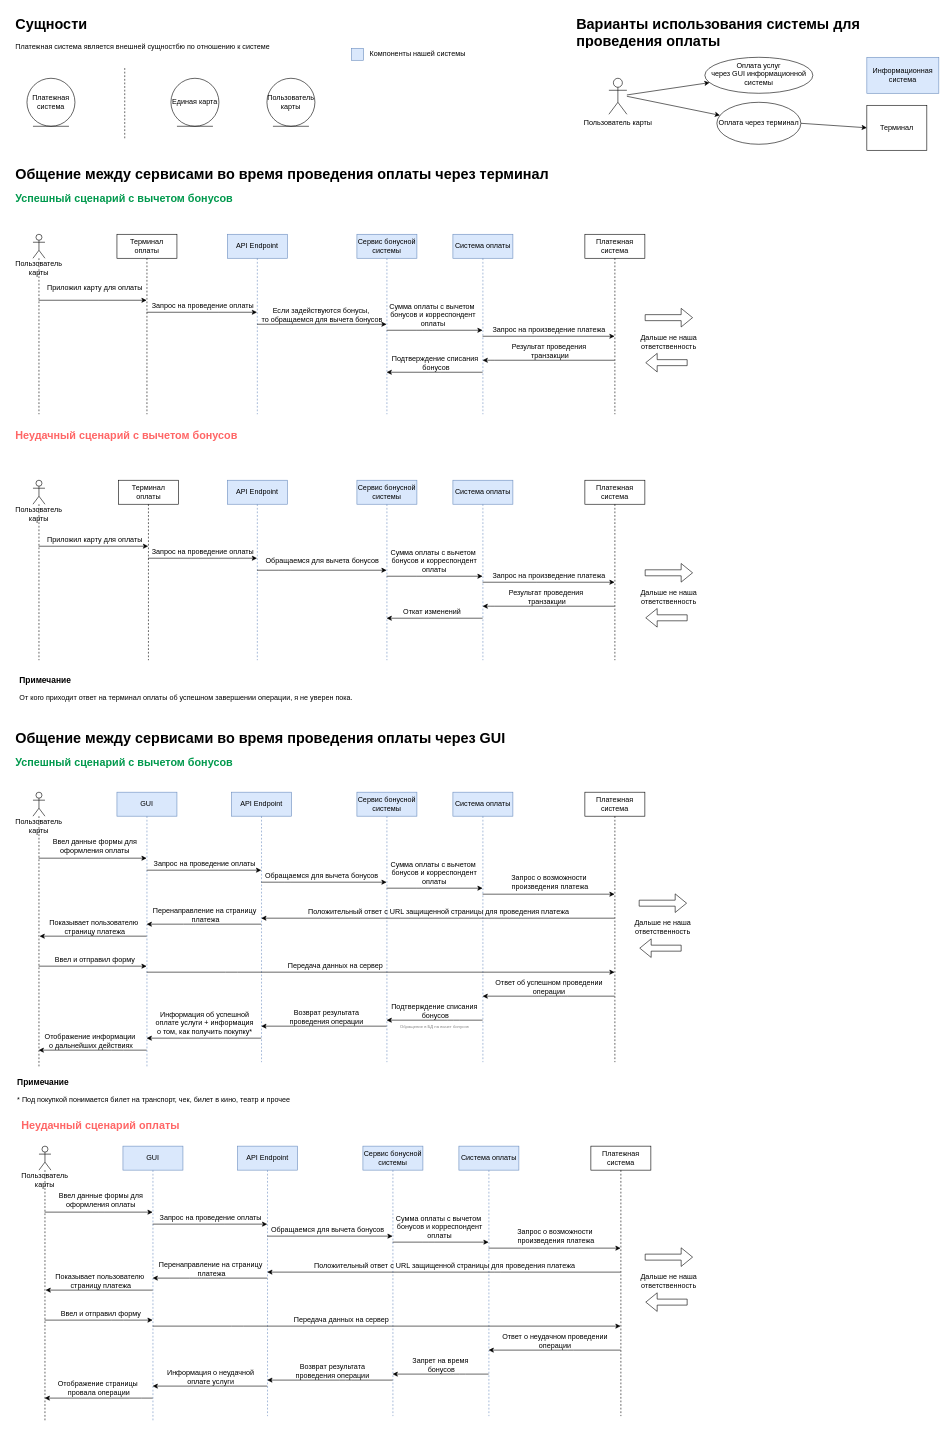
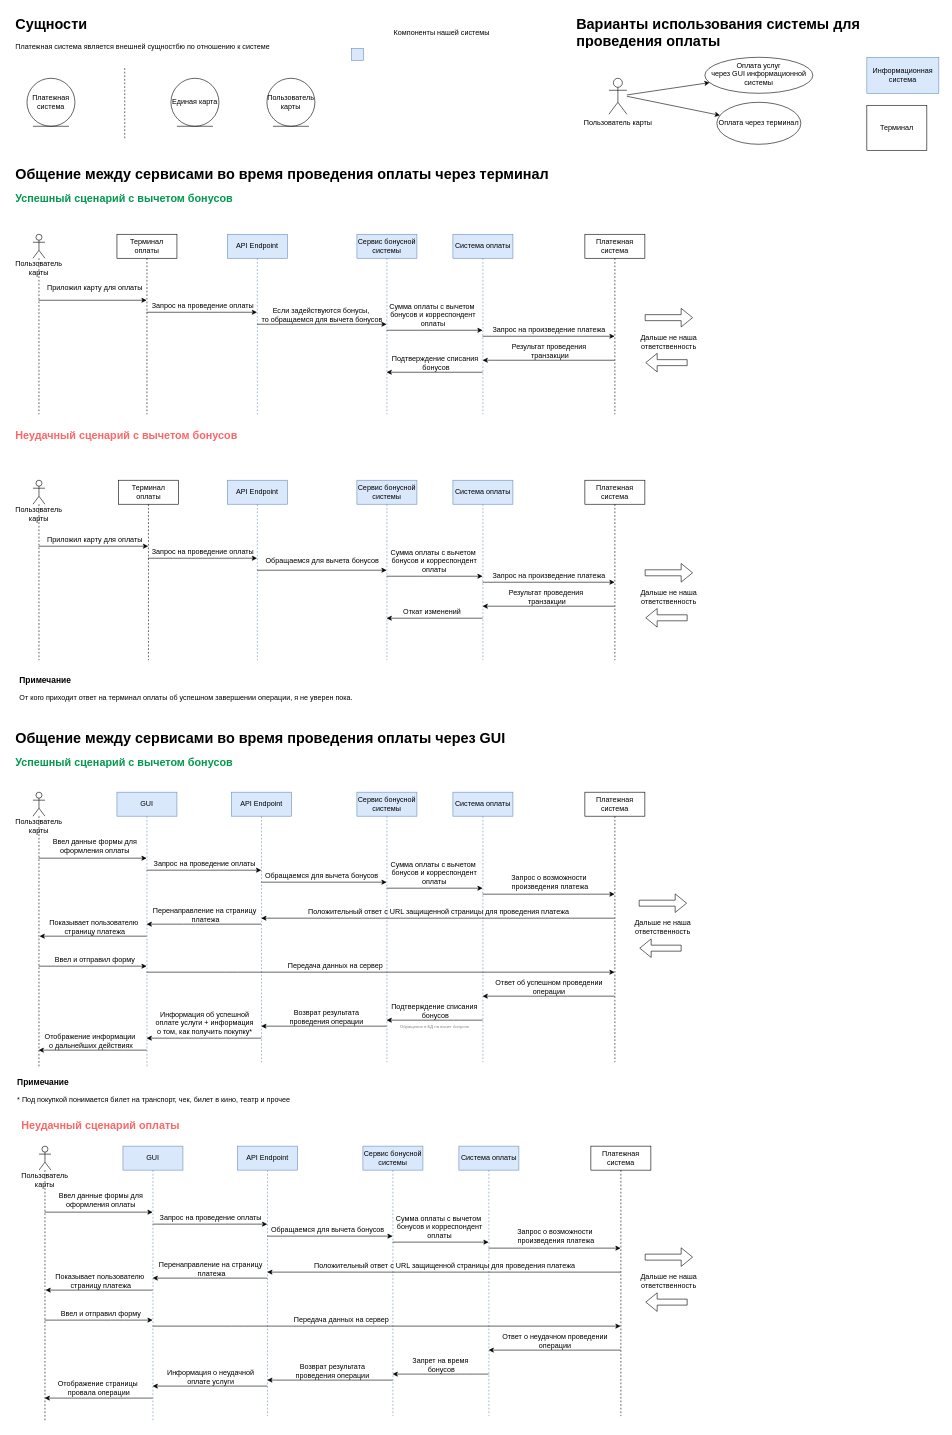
node "Компоненты нашей системы": moved (417, 54) -> (441, 33)
edge "Оплата через терминал" -> "Терминал": removed
